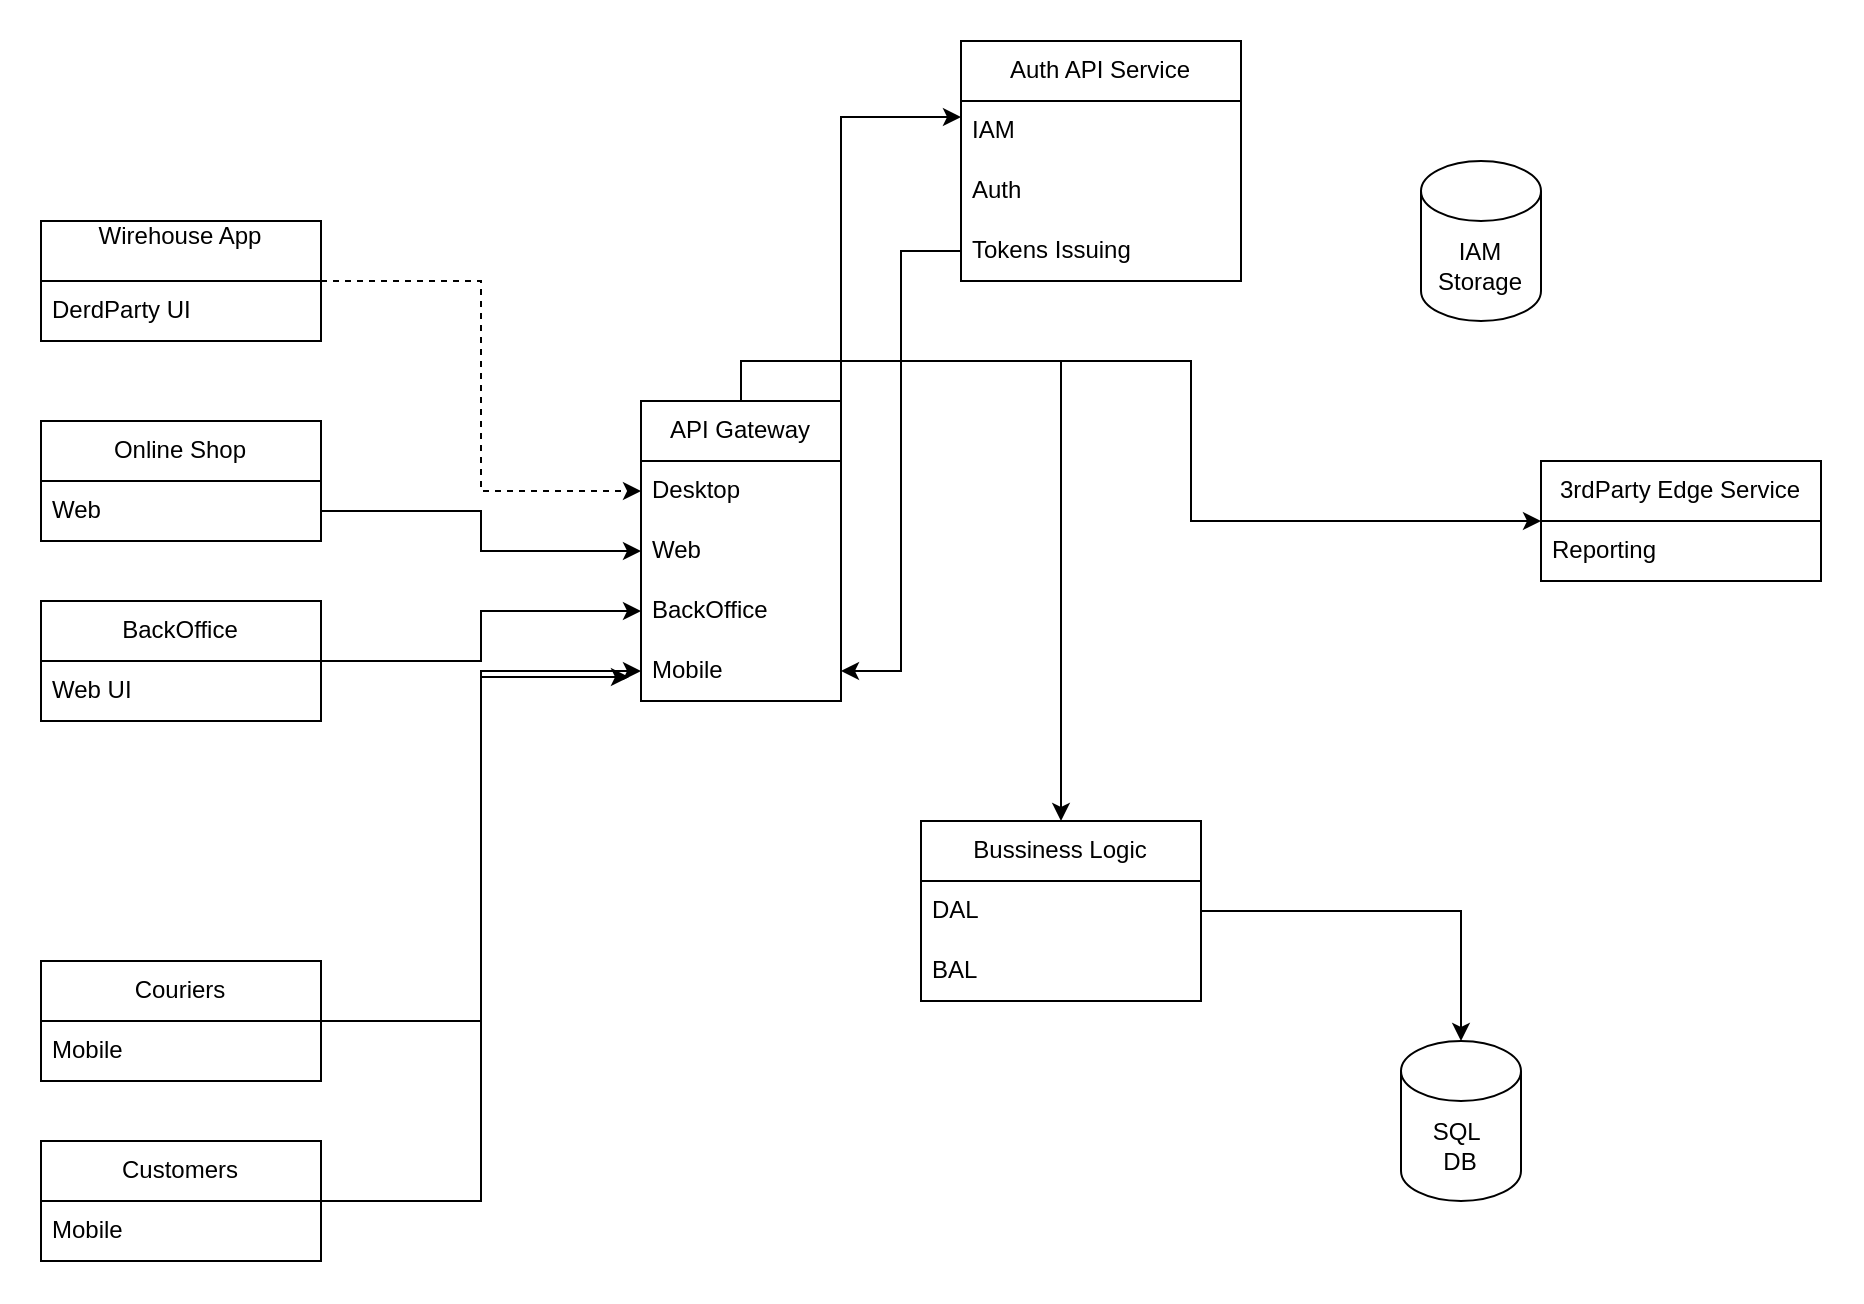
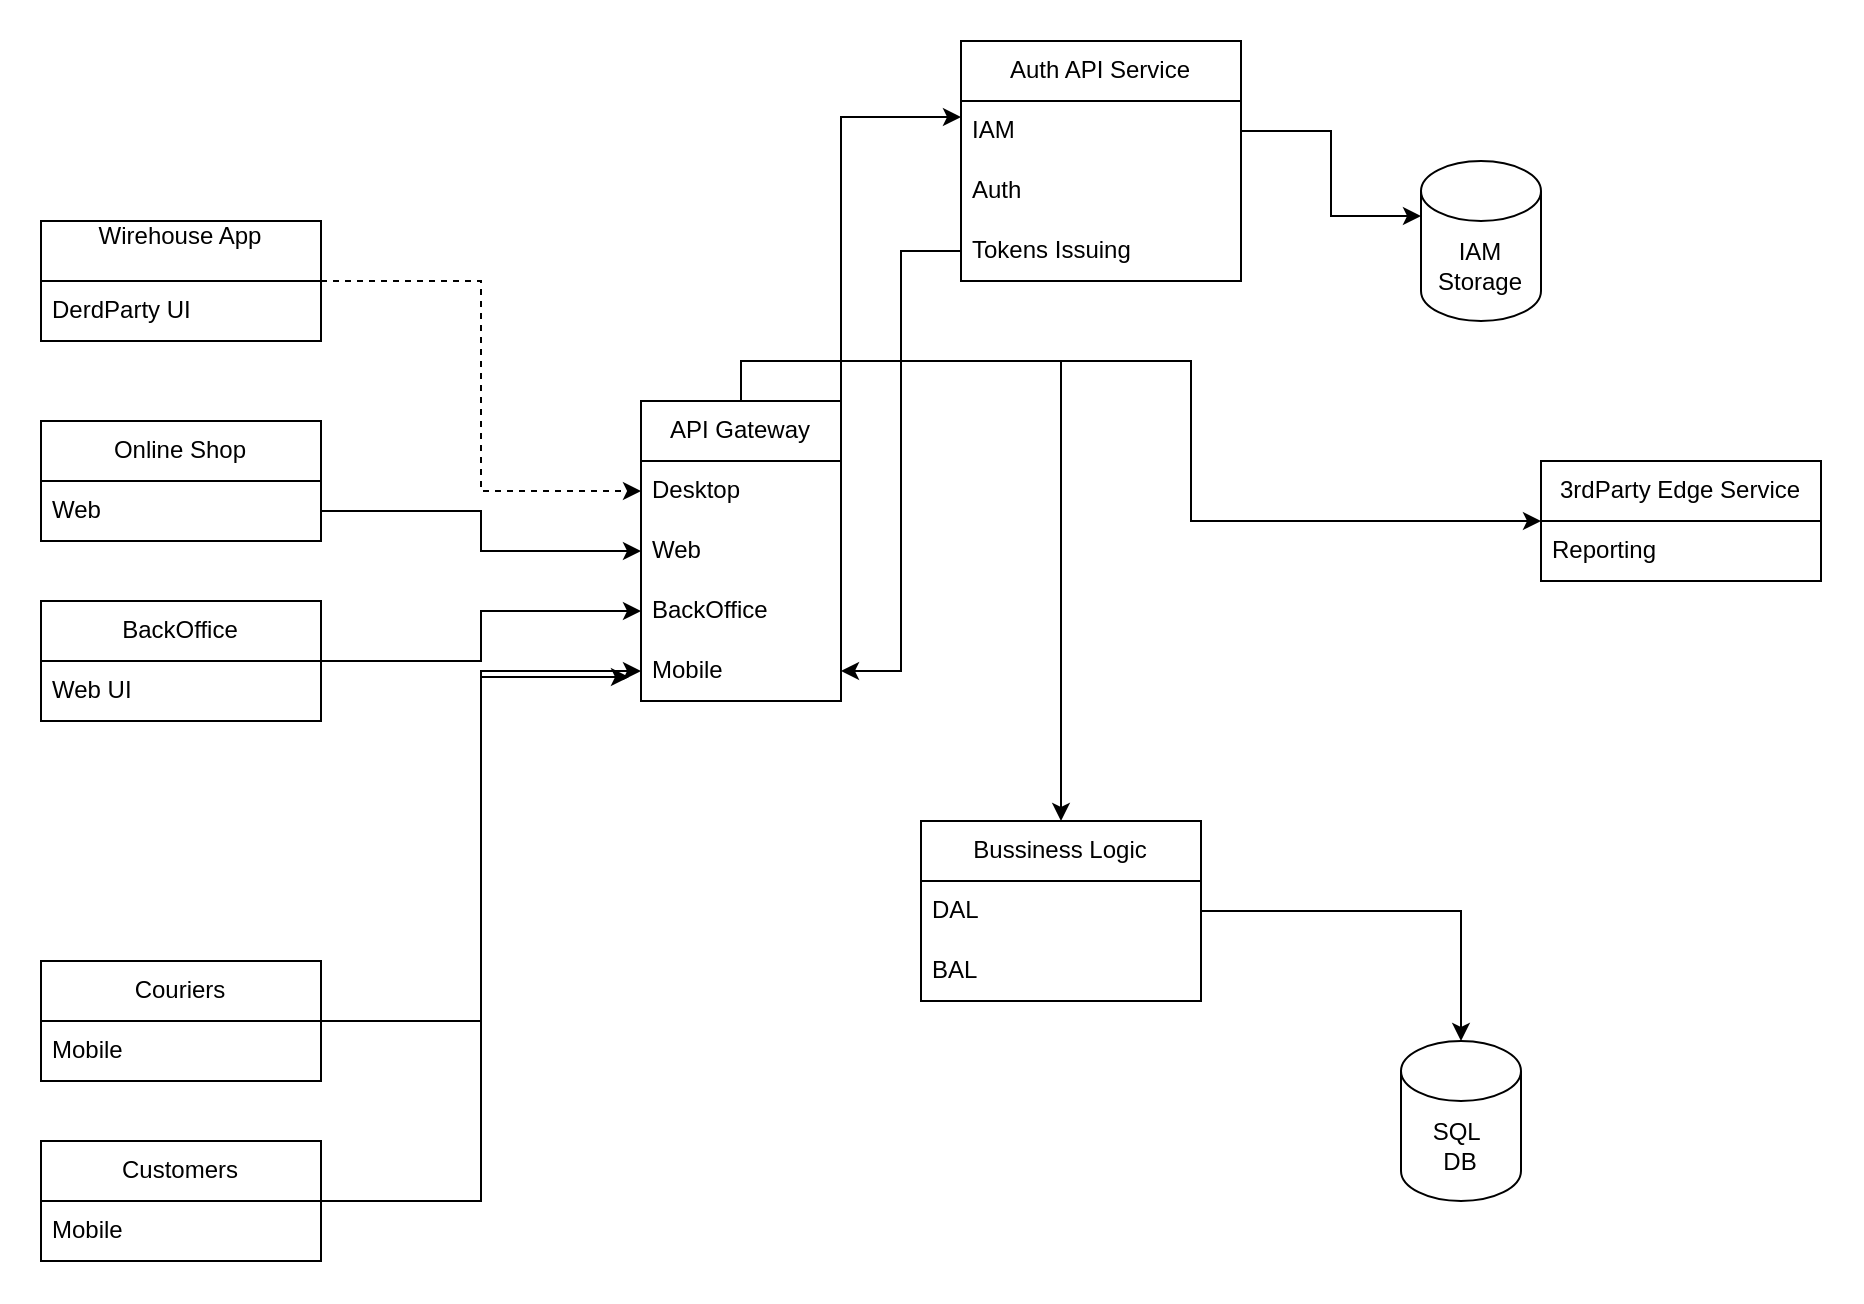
edge "IAM" -> "IAM Storage": added
